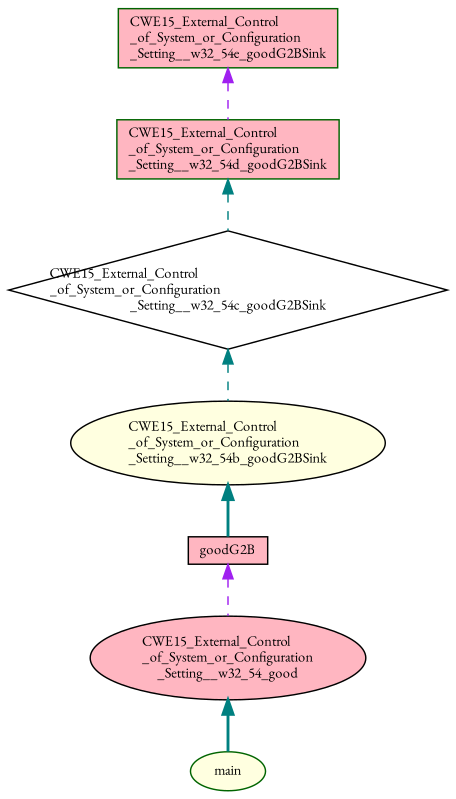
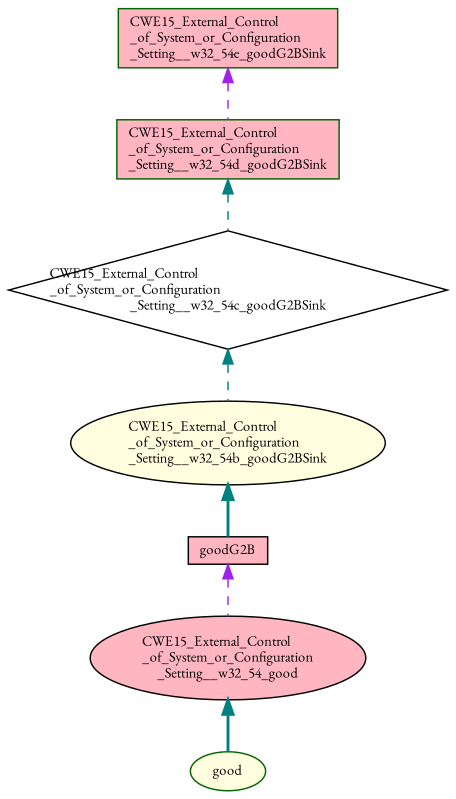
node "main": label "main" -> "good"
